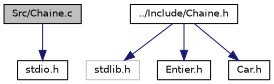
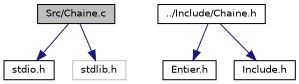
edge "../Include/Chaine.h" -> "stdlib.h": now "Src/Chaine.c" -> "stdlib.h"
node "Car.h": label "Car.h" -> "Include.h"
